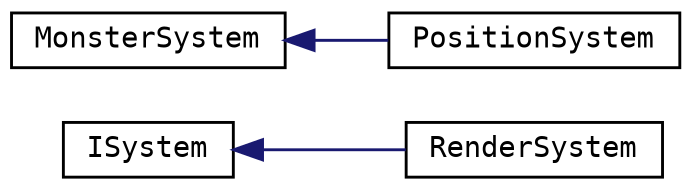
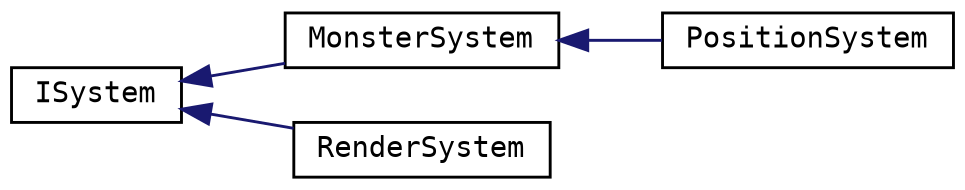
edge "MonsterSystem" -> "ISystem": added
